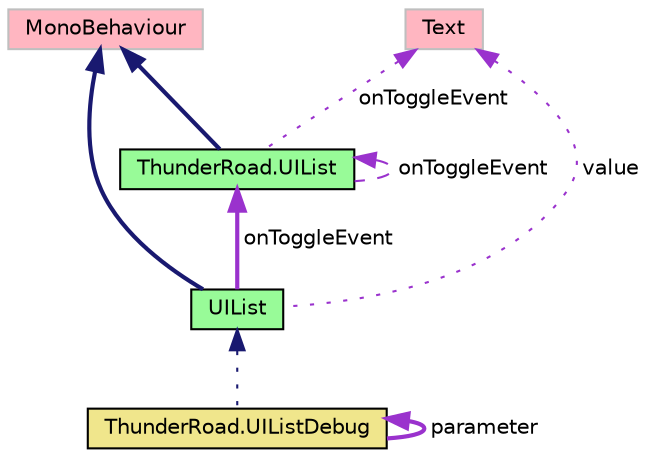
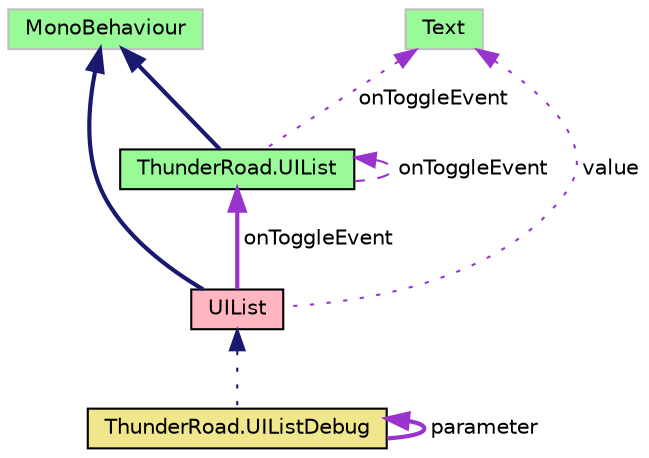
node "MonoBehaviour": fillcolor lightpink -> palegreen
node "Text": fillcolor lightpink -> palegreen
node "UIList": fillcolor palegreen -> lightpink
